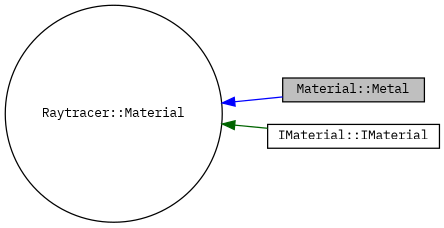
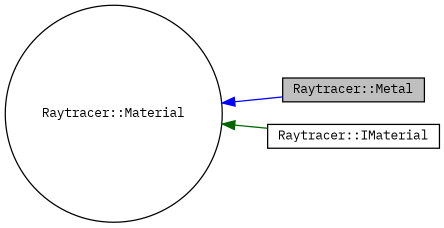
node "Material::Metal": label "Material::Metal" -> "Raytracer::Metal"
node "IMaterial::IMaterial": label "IMaterial::IMaterial" -> "Raytracer::IMaterial"
